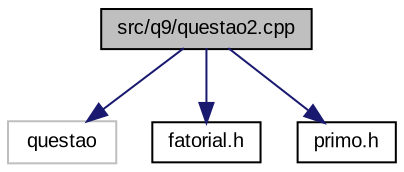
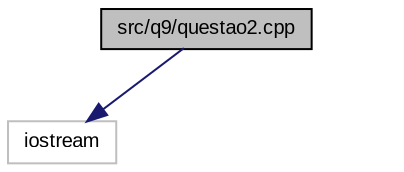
node "questao": label "questao" -> "iostream"
node "fatorial.h": removed
node "primo.h": removed
